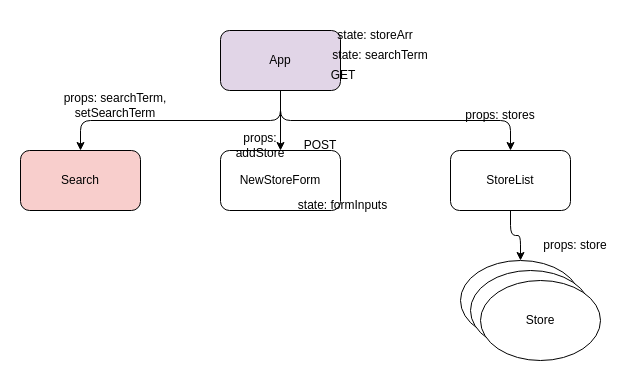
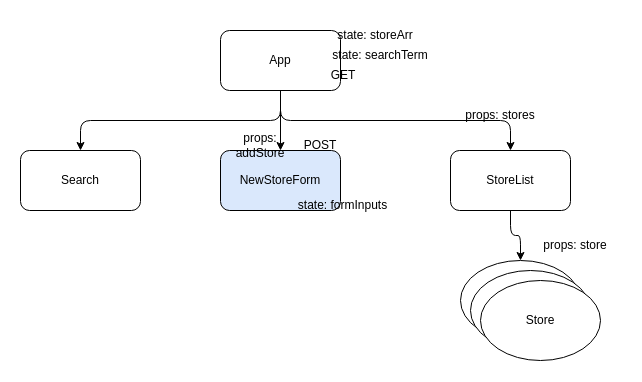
node "App": fillcolor #e1d5e7 -> #ffffff
node "props: searchTerm, setSearchTerm": removed
node "Search": fillcolor #f8cecc -> #ffffff
node "NewStoreForm": fillcolor #ffffff -> #dae8fc
